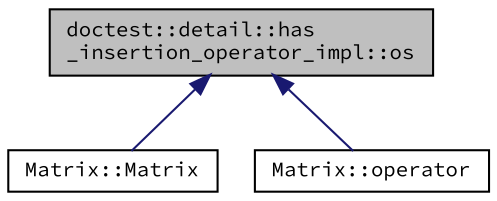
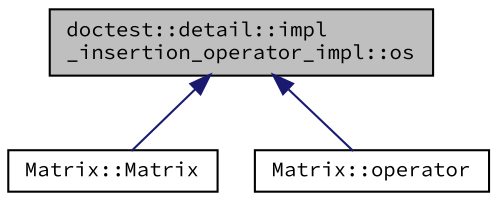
node "doctest::detail::has _insertion_operator_impl::os": label "doctest::detail::has _insertion_operator_impl::os" -> "doctest::detail::impl _insertion_operator_impl::os"
